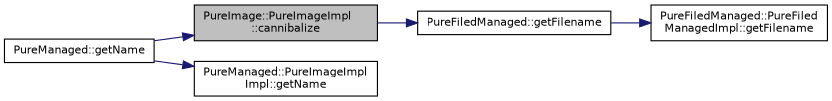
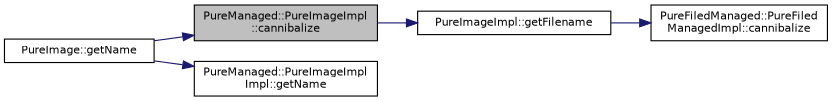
node "PureImage::PureImageImpl ::cannibalize": label "PureImage::PureImageImpl ::cannibalize" -> "PureManaged::PureImageImpl ::cannibalize"
node "PureFiledManaged::getFilename": label "PureFiledManaged::getFilename" -> "PureImageImpl::getFilename"
node "PureFiledManaged::PureFiled ManagedImpl::getFilename": label "PureFiledManaged::PureFiled ManagedImpl::getFilename" -> "PureFiledManaged::PureFiled ManagedImpl::cannibalize"
node "PureManaged::getName": label "PureManaged::getName" -> "PureImage::getName"
